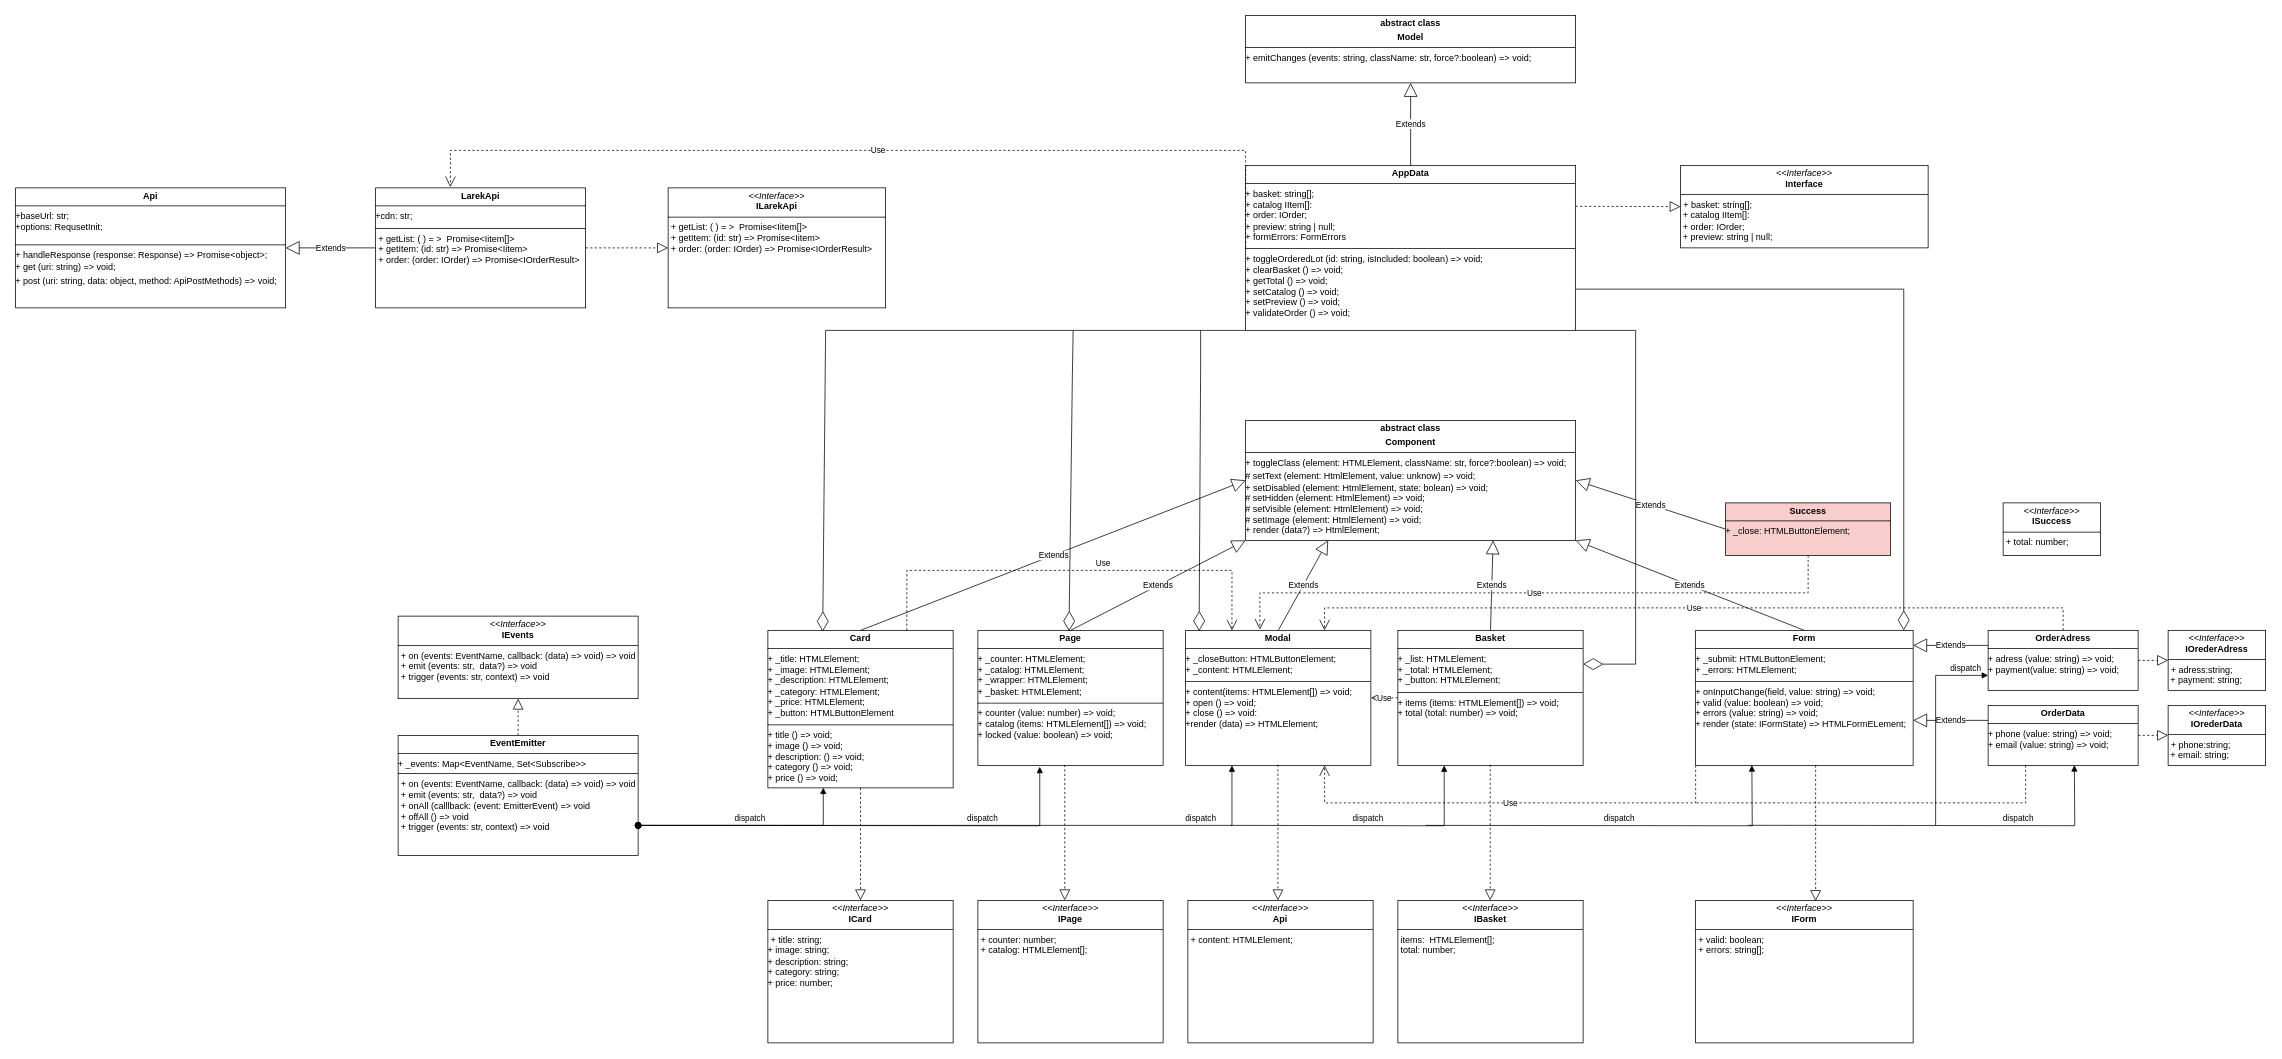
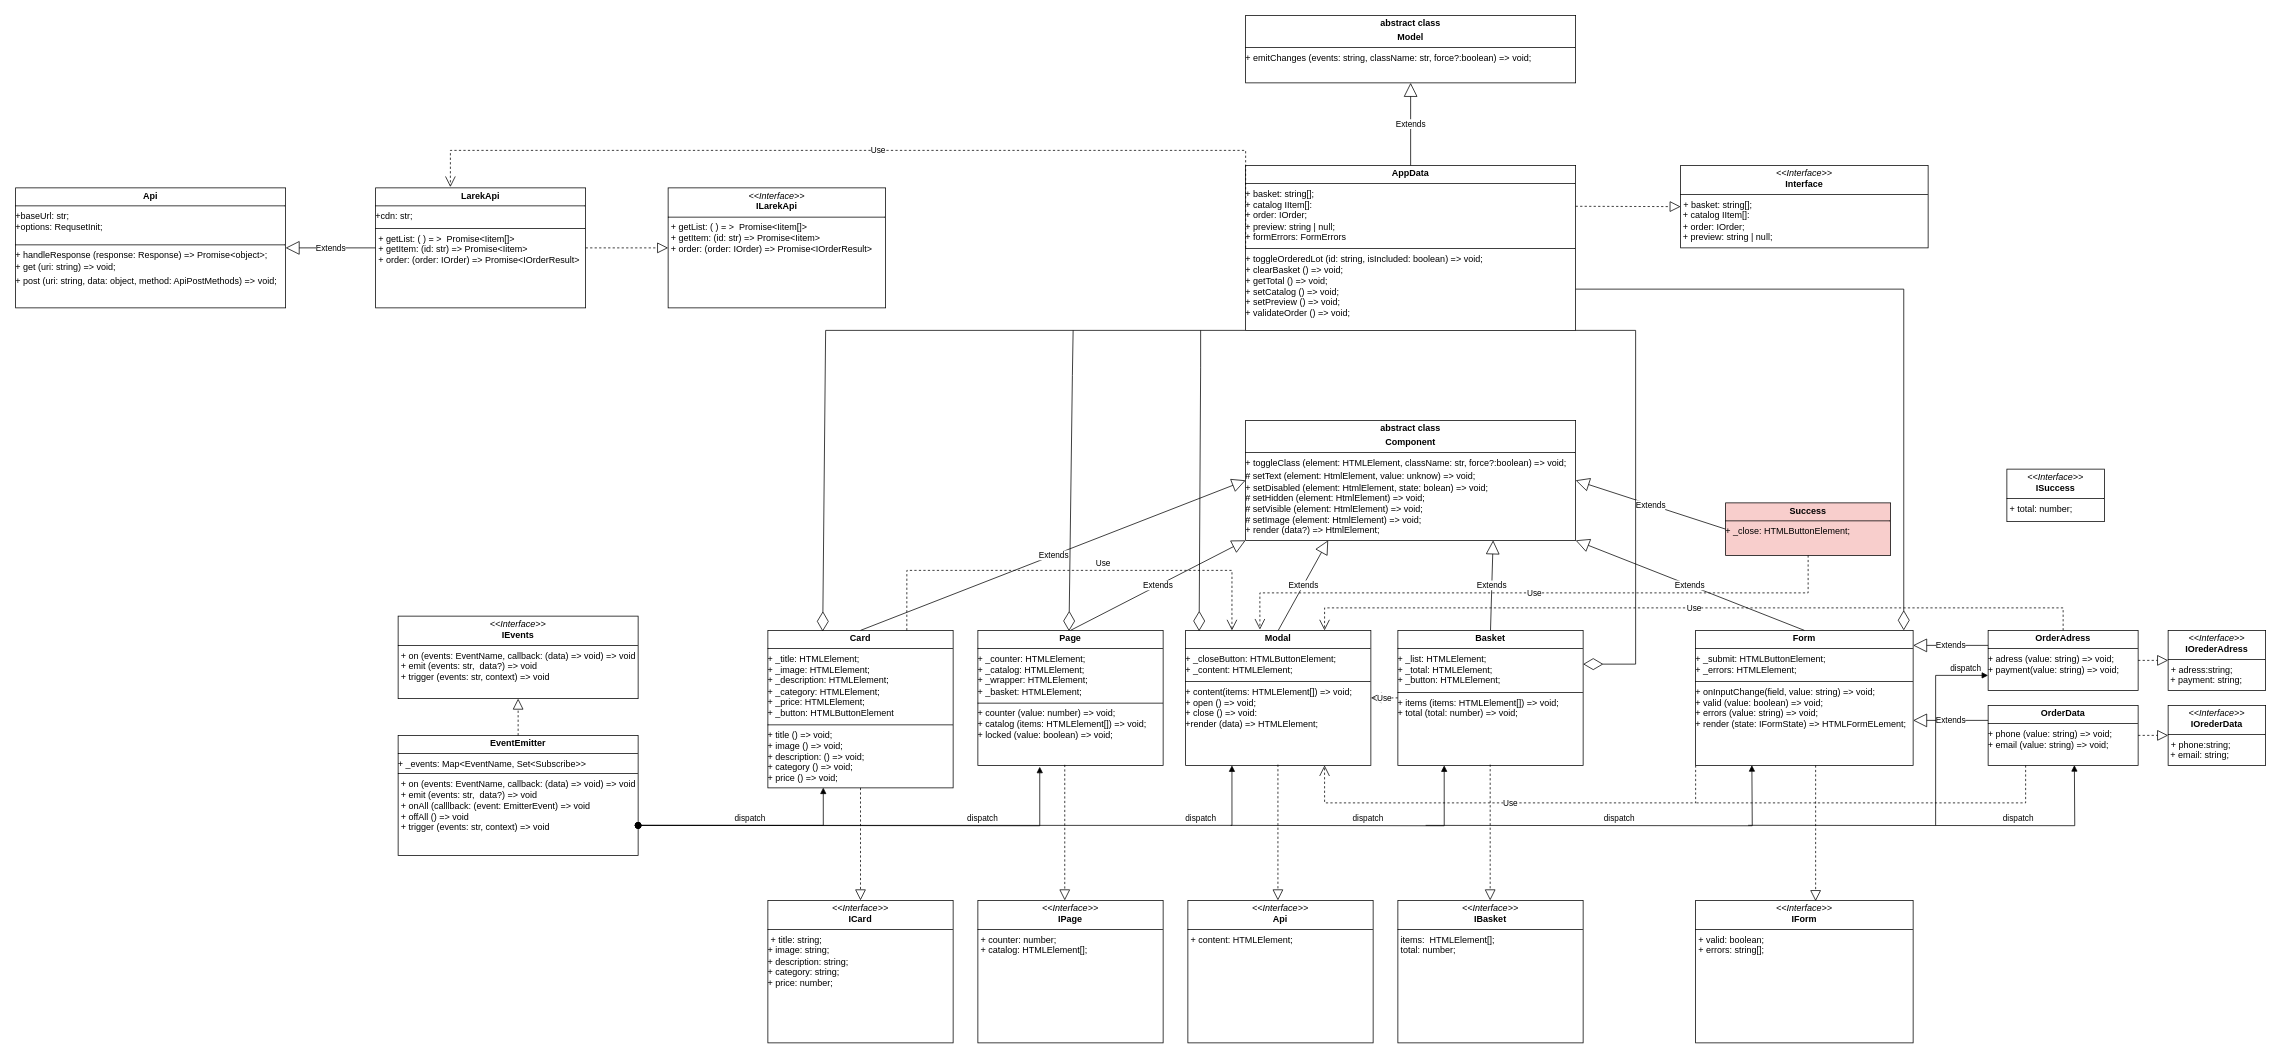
node "<<Interface>> ISuccess + total: number;": moved (2052, 529) -> (2055, 495)
